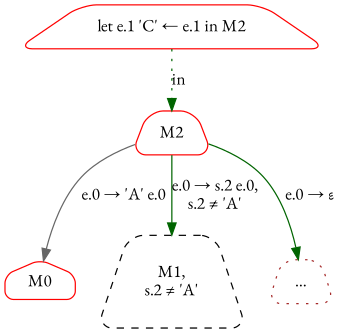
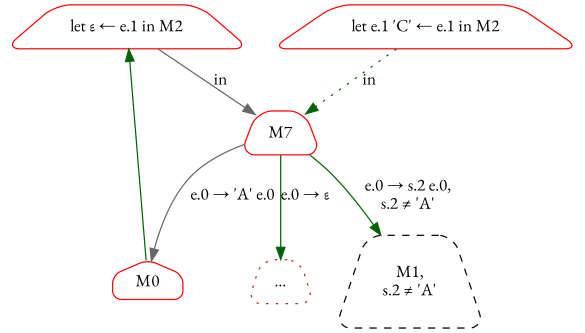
node "let ε ← e.1 in M2": added
node "M2": label "M2" -> "M7"
